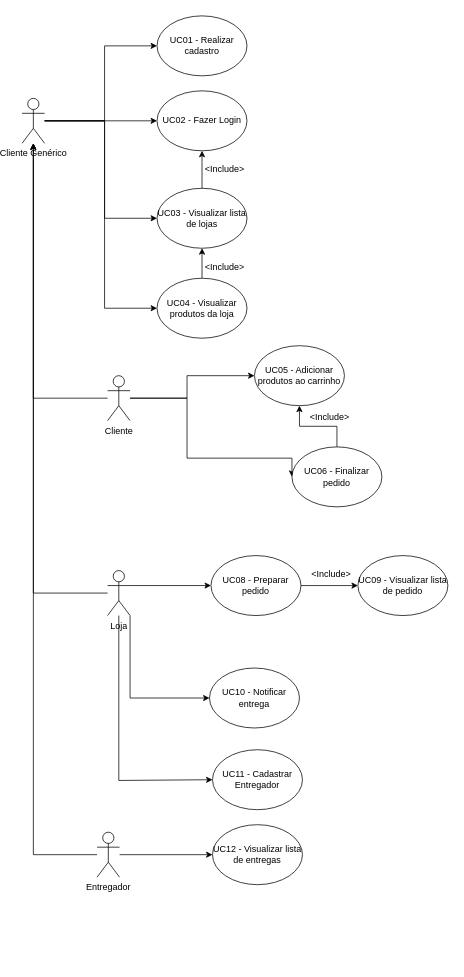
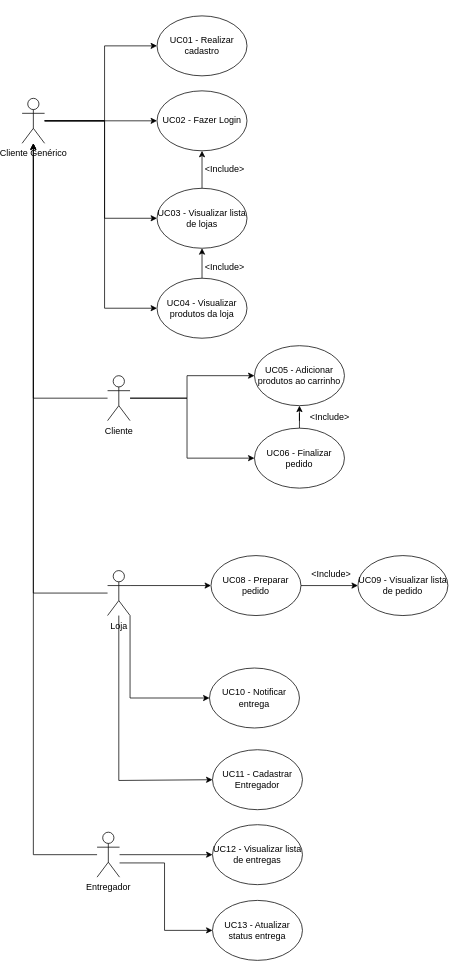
node "UC06 - Finalizar pedido": moved (337, 477) -> (300, 458)
edge "Entregador" -> "UC13 - Atualizar status entrega": added
node "UC13 - Atualizar status entrega": added
